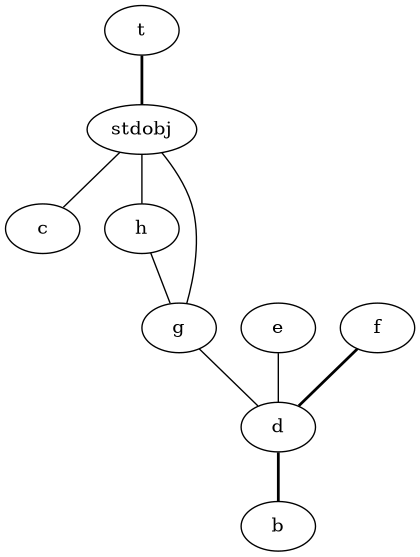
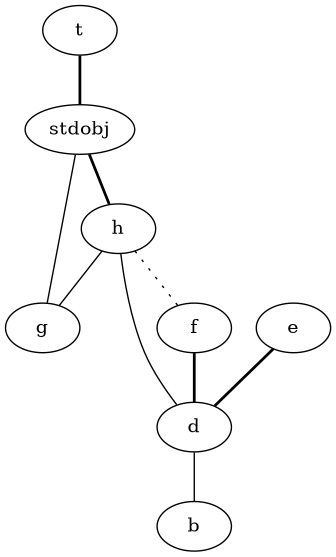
edge "stdobj" -- "h": style solid -> bold
node "c": removed
edge "h" -- "f": added
edge "g" -- "d": now "h" -- "d"
edge "e" -- "d": style solid -> bold
edge "d" -- "b": style bold -> solid
